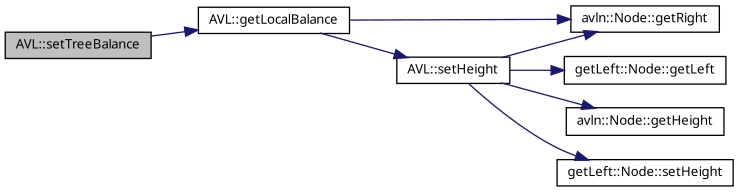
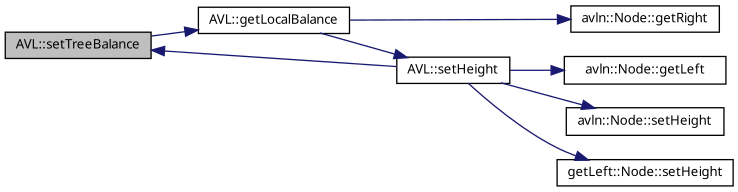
edge "AVL::setHeight" -> "avln::Node::getRight": now "AVL::setHeight" -> "AVL::setTreeBalance"
node "getLeft::Node::getLeft": label "getLeft::Node::getLeft" -> "avln::Node::getLeft"
node "avln::Node::getHeight": label "avln::Node::getHeight" -> "avln::Node::setHeight"
